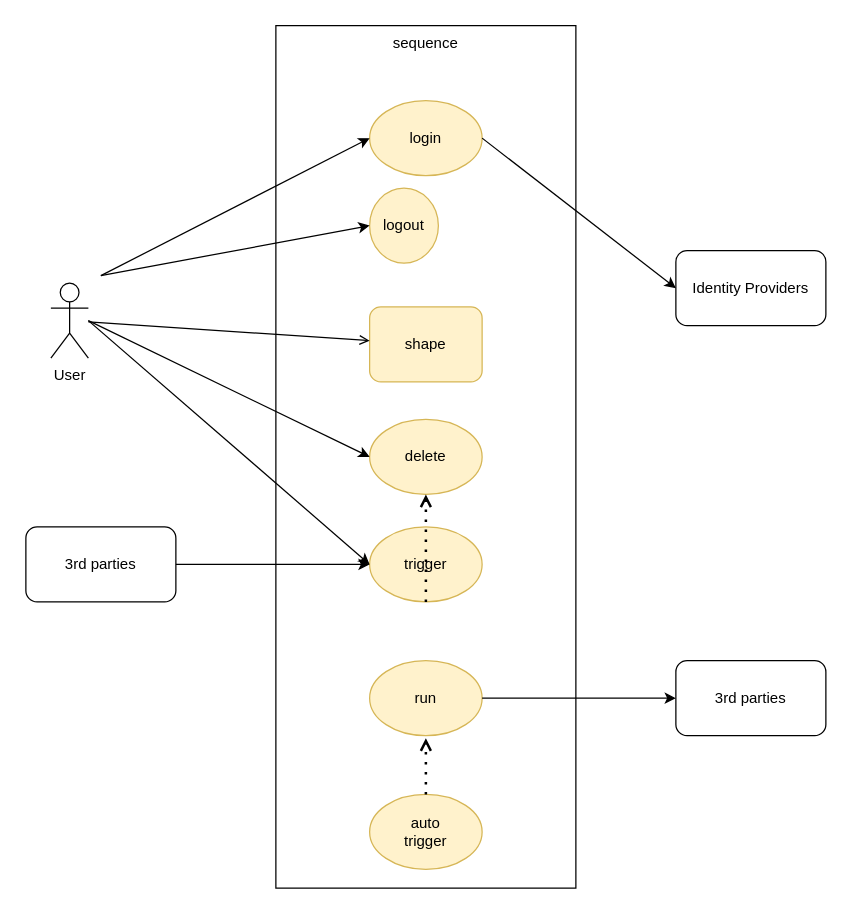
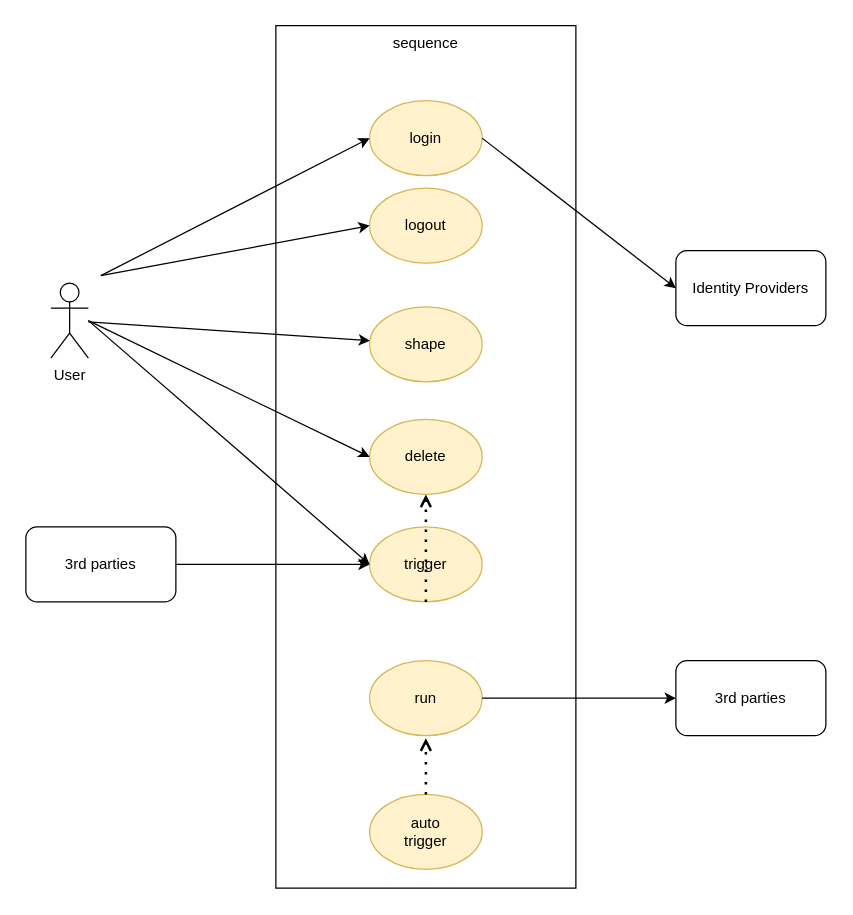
node "logout": size 69x75 -> 113x75
edge "User" -> "shape": arrowhead open -> classic
node "shape": shape rounded rectangle -> ellipse
